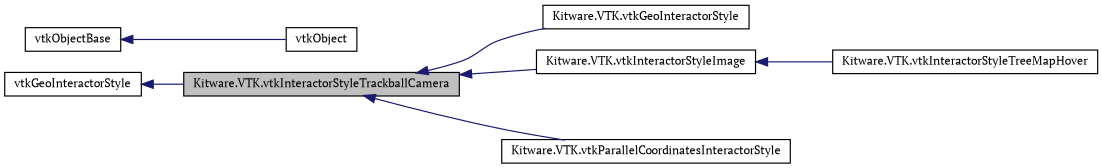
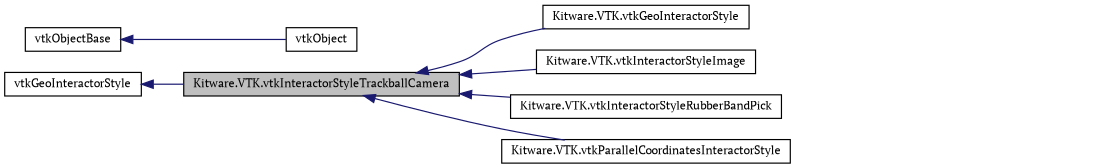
node "Kitware.VTK.vtkInteractorStyleTreeMapHover": removed
node "Kitware.VTK.vtkInteractorStyleRubberBandPick": added
